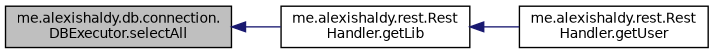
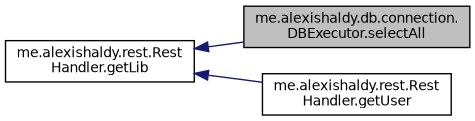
edge "me.alexishaldy.rest.Rest Handler.getLib" -> "me.alexishaldy.db.connection. DBExecutor.selectAll": reversed
